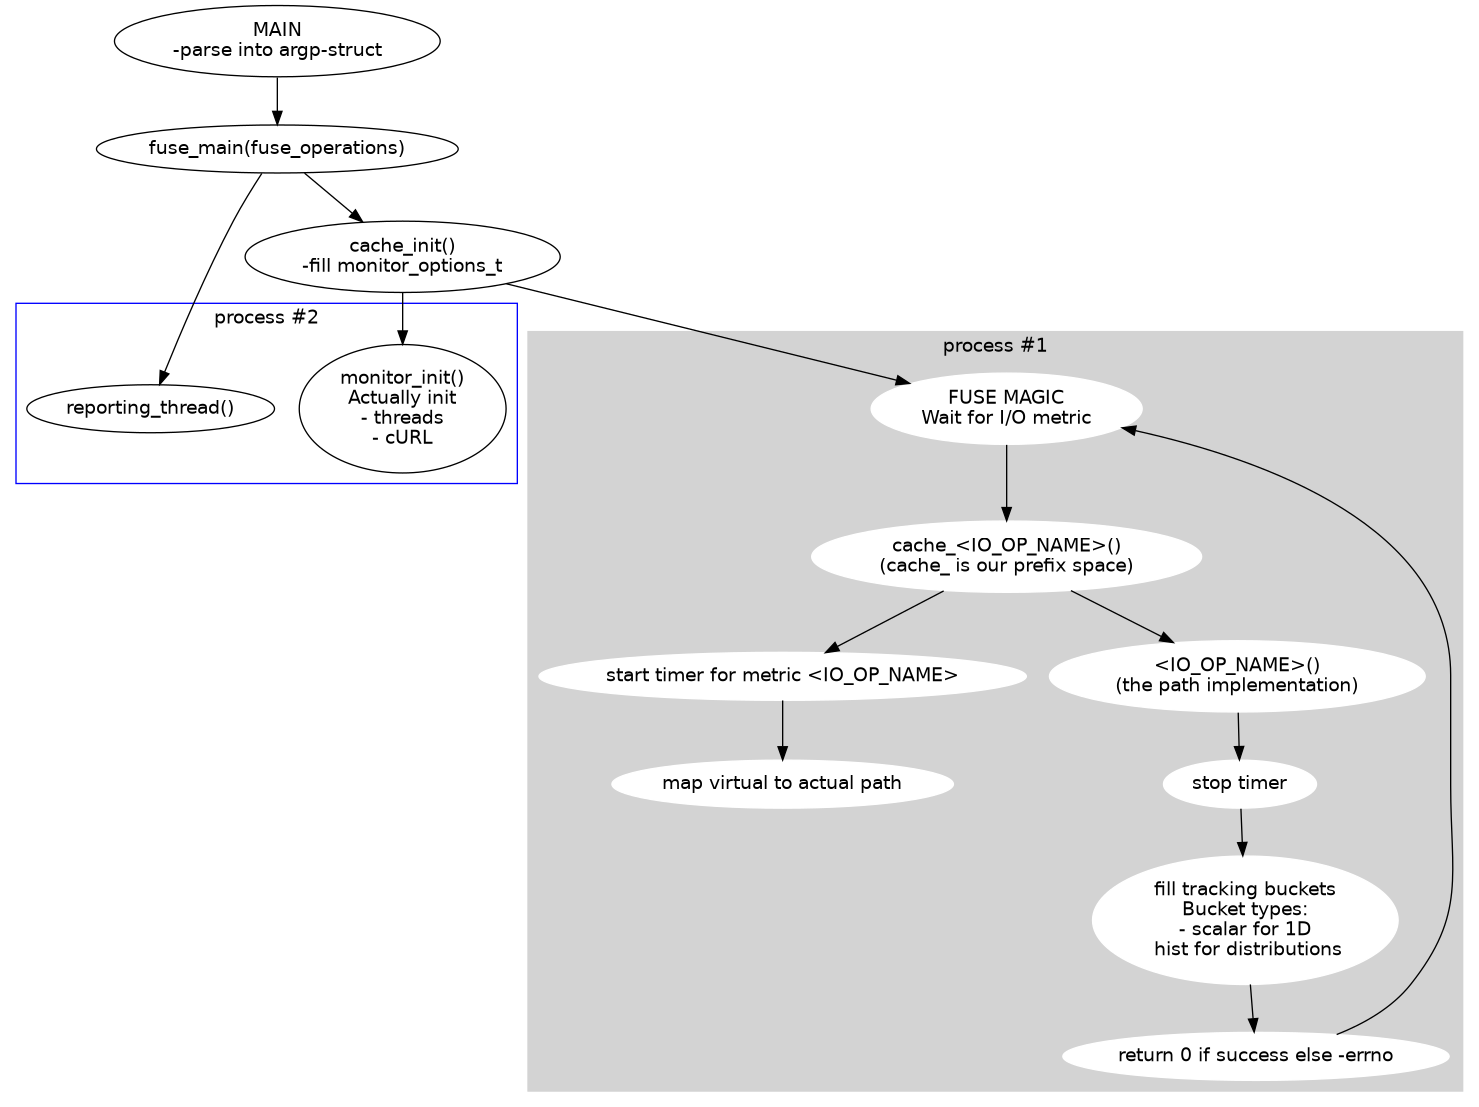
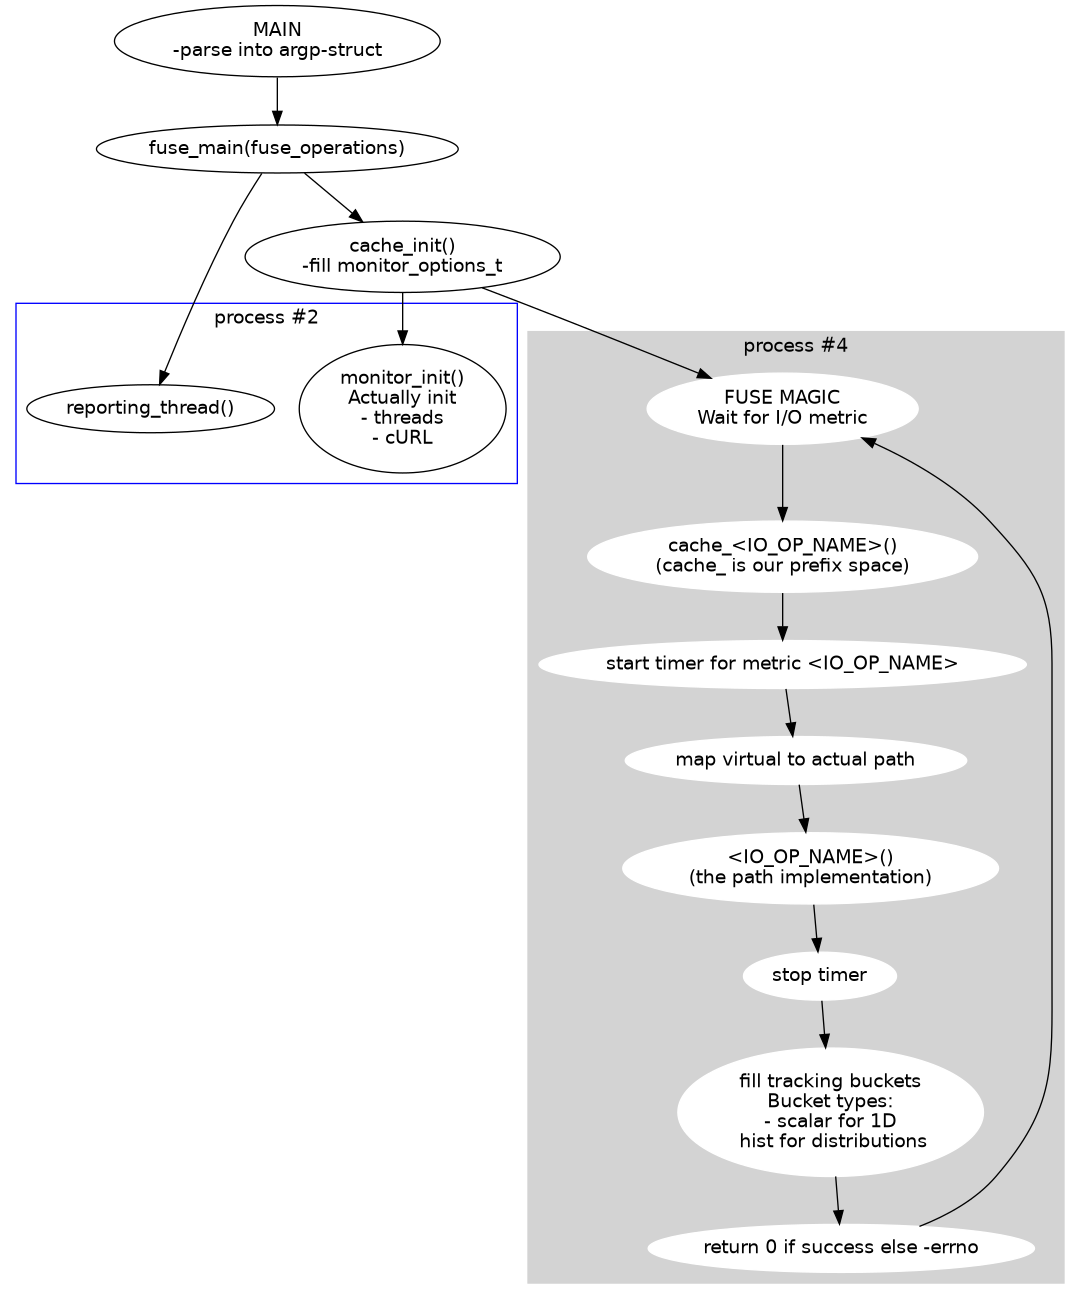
cluster "process #1": label "process #1" -> "process #4"
edge "cache_<IO_OP_NAME>() (cache_ is our prefix space)" -> "<IO_OP_NAME>() (the path implementation)": now "map virtual to actual path" -> "<IO_OP_NAME>() (the path implementation)"
